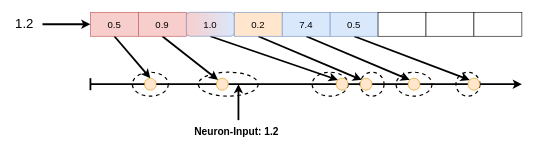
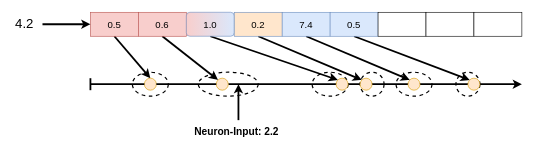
node "1.2": label "1.2" -> "4.2"
node "0.9": label "0.9" -> "0.6"
node "Neuron-Input: 1.2": label "Neuron-Input: 1.2" -> "Neuron-Input: 2.2"
